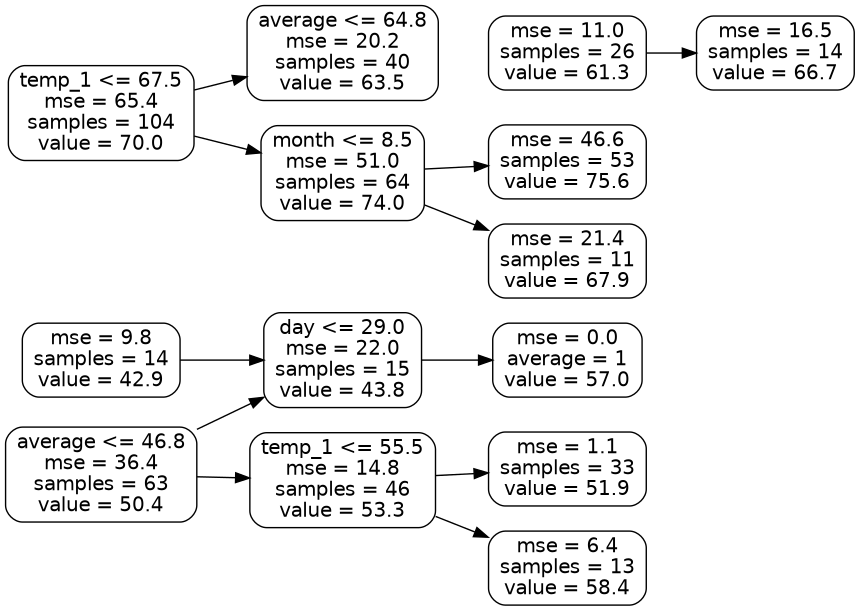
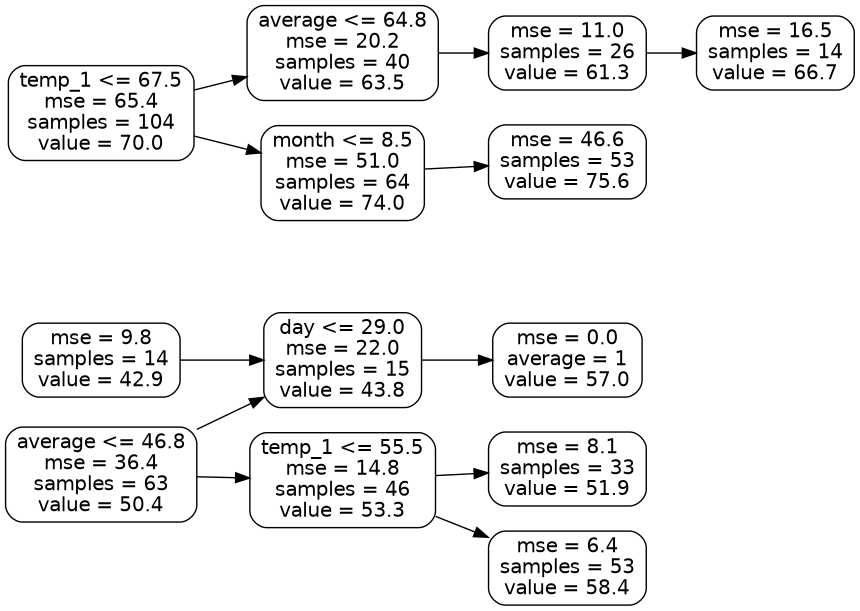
edge "average <= 64.8 mse = 20.2 samples = 40 value = 63.5" -> "mse = 11.0 samples = 26 value = 61.3": added
node "mse = 21.4 samples = 11 value = 67.9": removed
node "mse = 1.1 samples = 33 value = 51.9": label "mse = 1.1 samples = 33 value = 51.9" -> "mse = 8.1 samples = 33 value = 51.9"
node "mse = 6.4 samples = 13 value = 58.4": label "mse = 6.4 samples = 13 value = 58.4" -> "mse = 6.4 samples = 53 value = 58.4"
